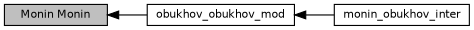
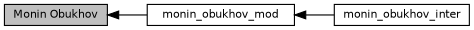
node "Monin Monin": label "Monin Monin" -> "Monin Obukhov"
node "obukhov_obukhov_mod": label "obukhov_obukhov_mod" -> "monin_obukhov_mod"
